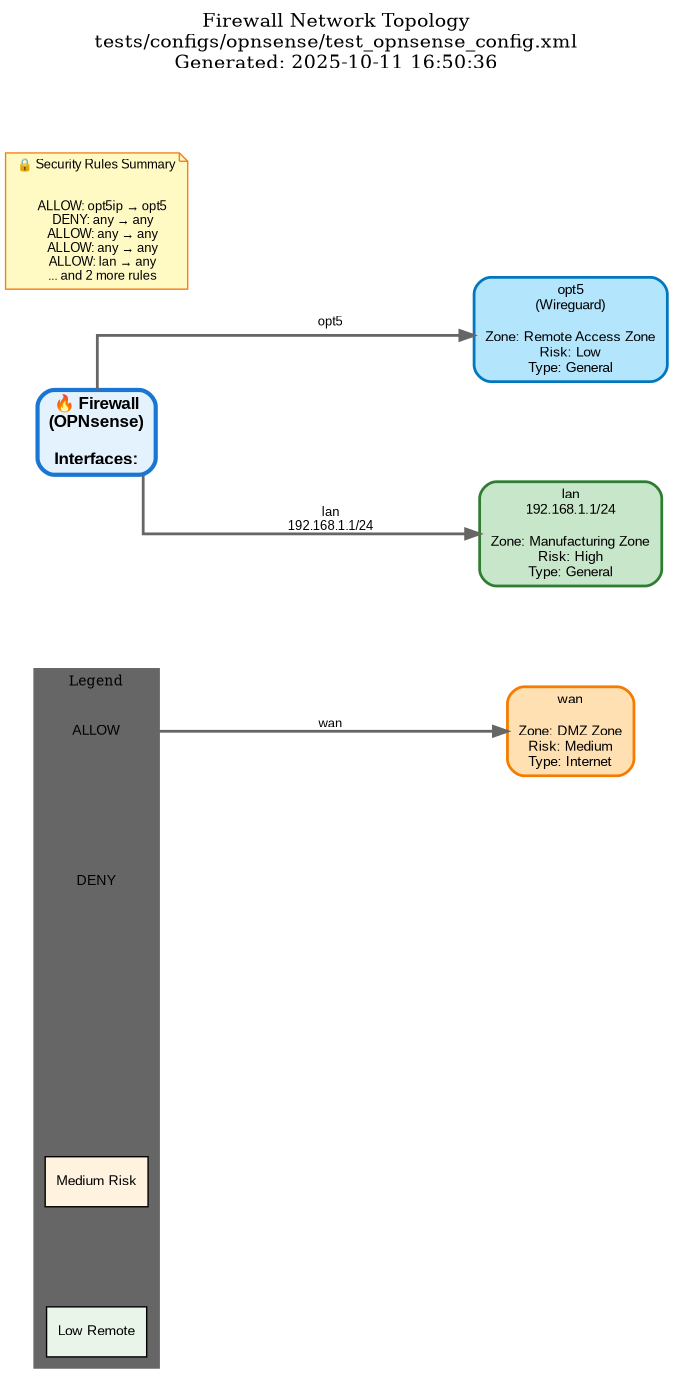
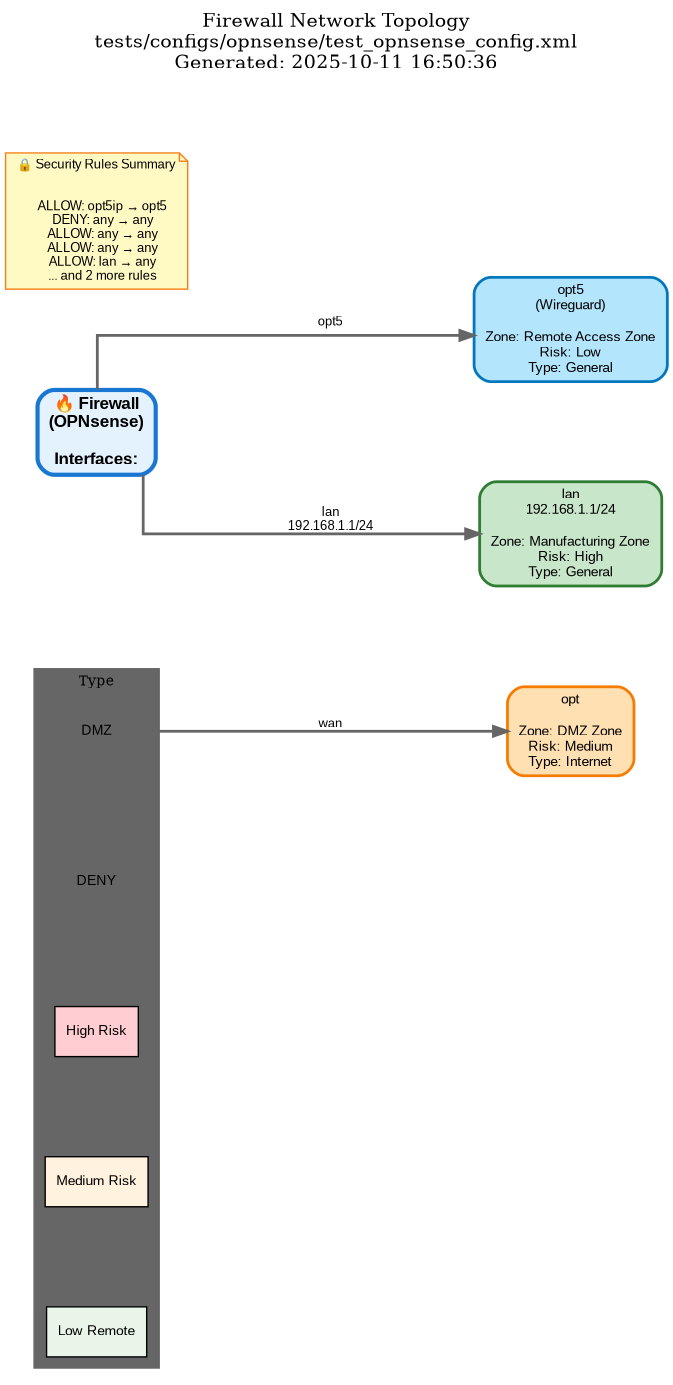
cluster "Legend": label "Legend" -> "Type"
node "ALLOW": label "ALLOW" -> "DMZ"
node "wan Zone: DMZ Zone Risk: Medium Type: Internet": label "wan Zone: DMZ Zone Risk: Medium Type: Internet" -> "opt Zone: DMZ Zone Risk: Medium Type: Internet"
node "High Risk": added
